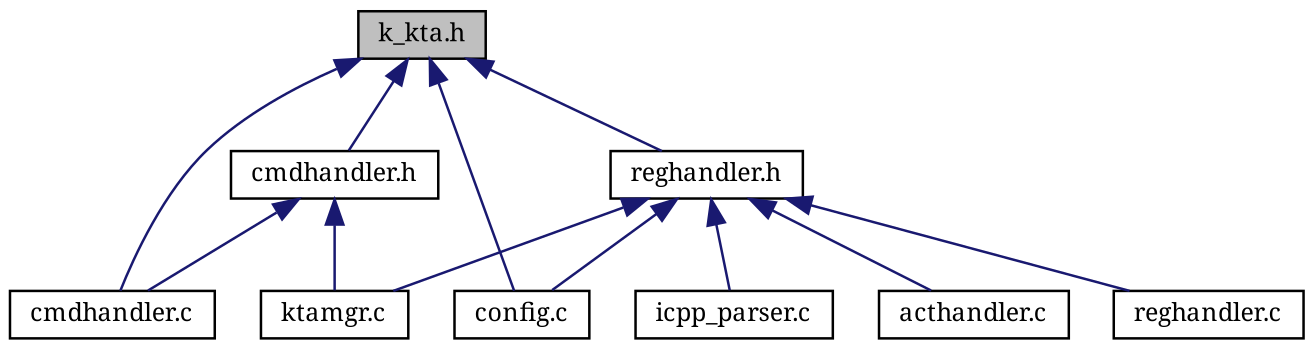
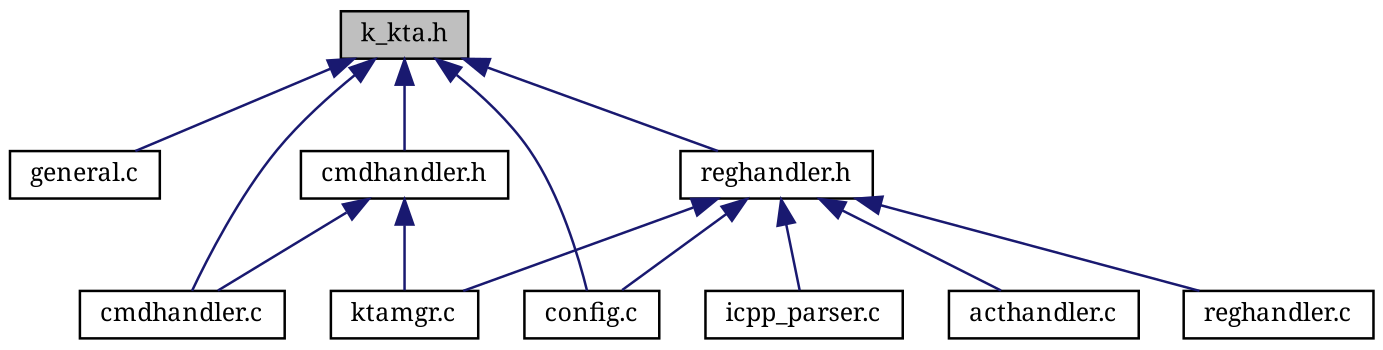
node "general.c": added
